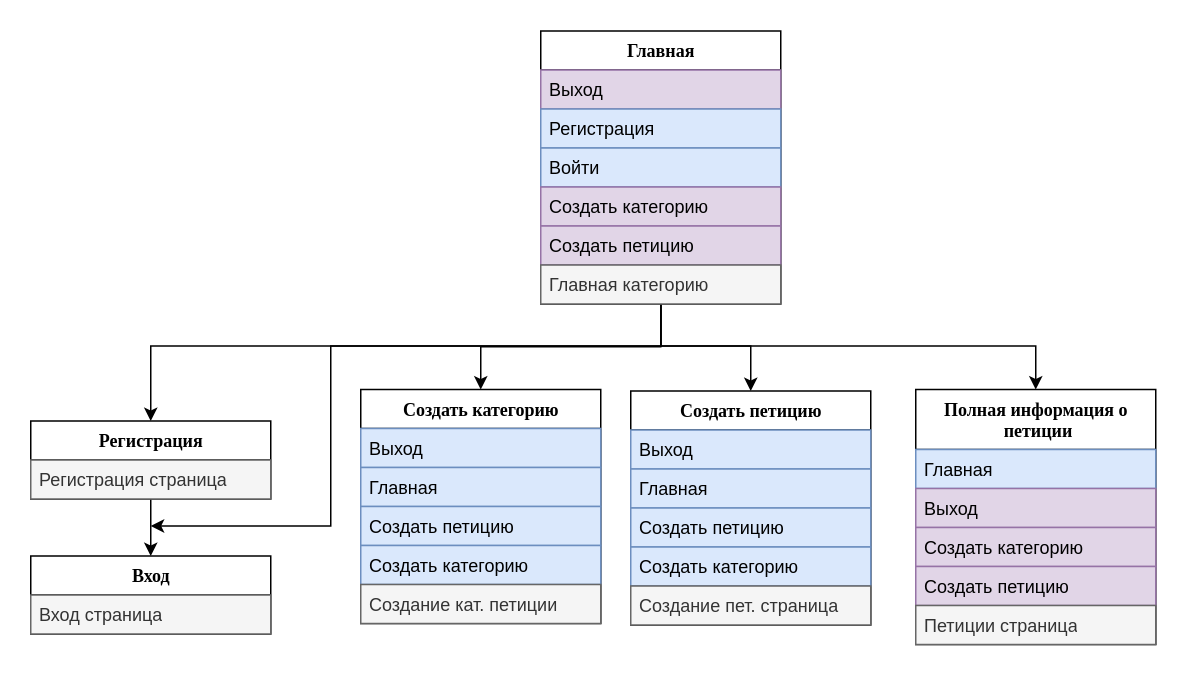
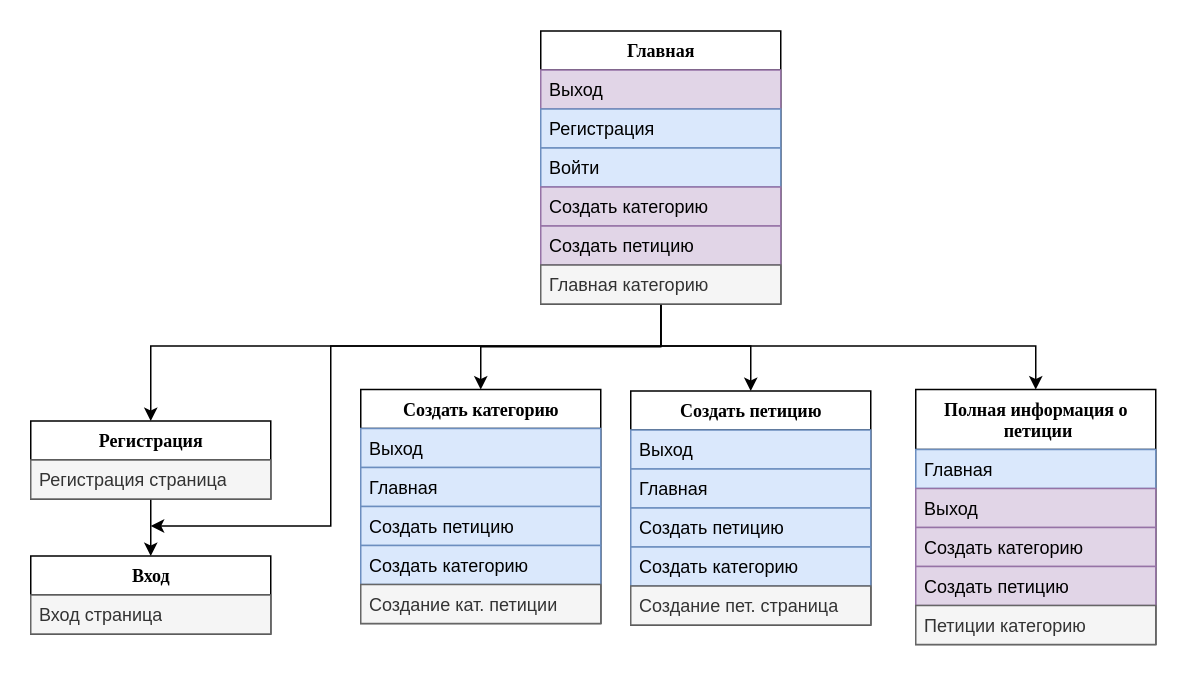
node "Петиции страница": label "Петиции страница" -> "Петиции категорию"
